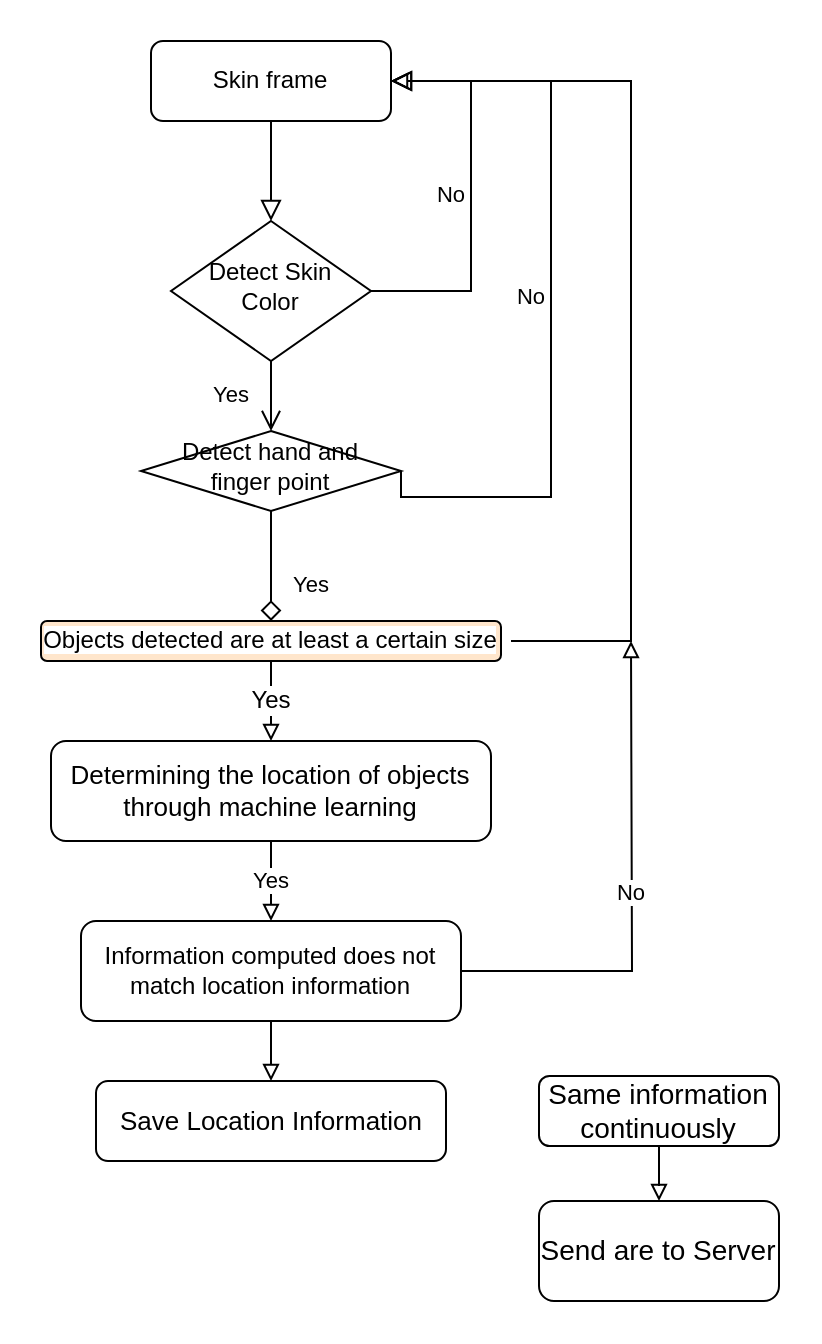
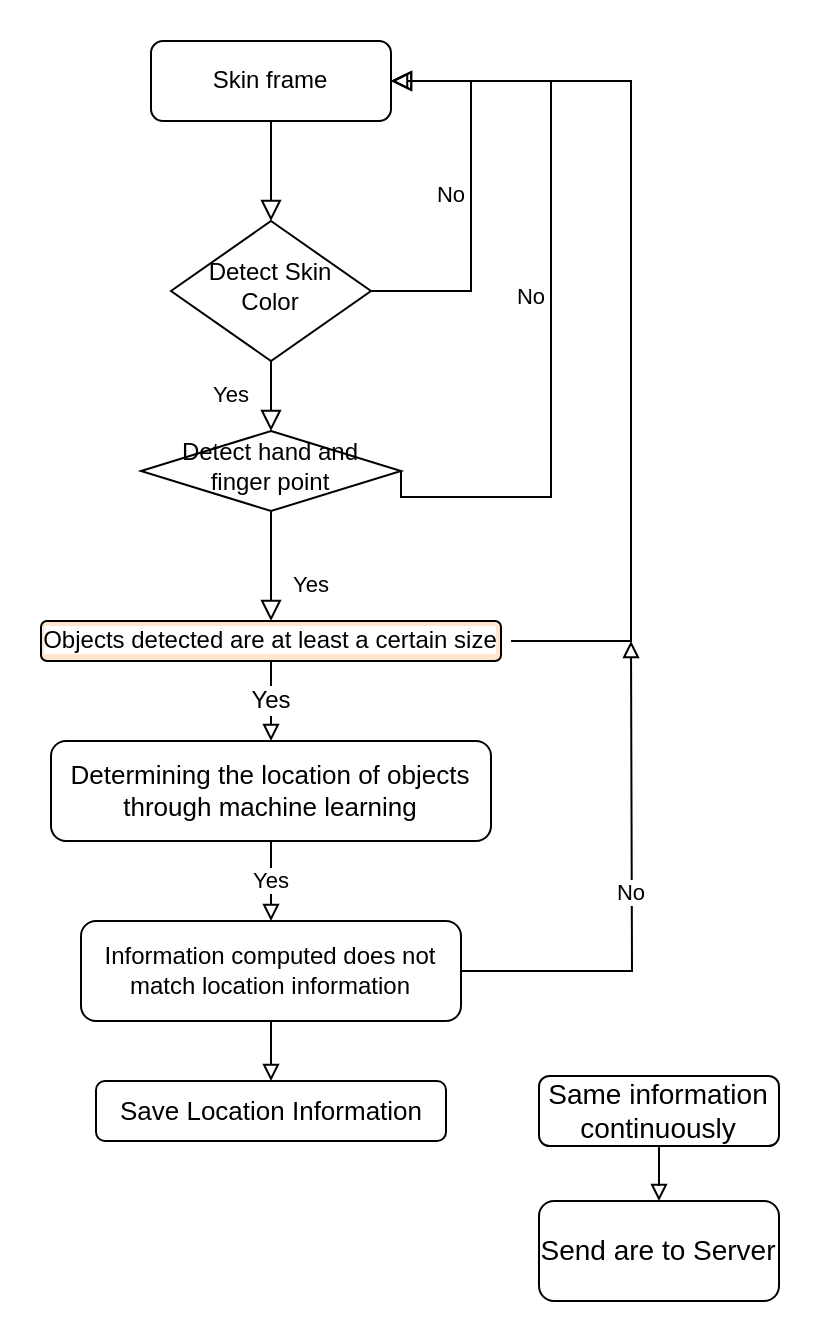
edge "Detect Skin Color" -> "Detect hand and finger point": arrowhead open -> block
edge "Detect hand and finger point" -> "Objects detected are at least a certain size": arrowhead diamond -> block
node "Save Location Information": size 350x80 -> 350x60
